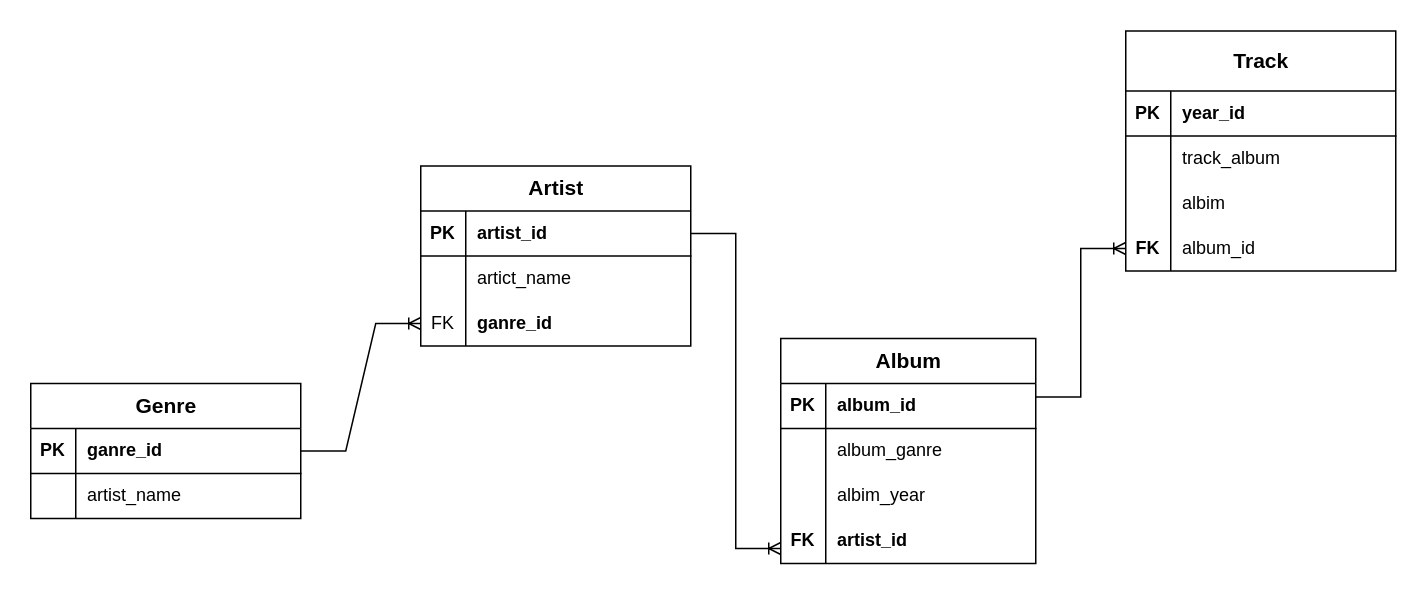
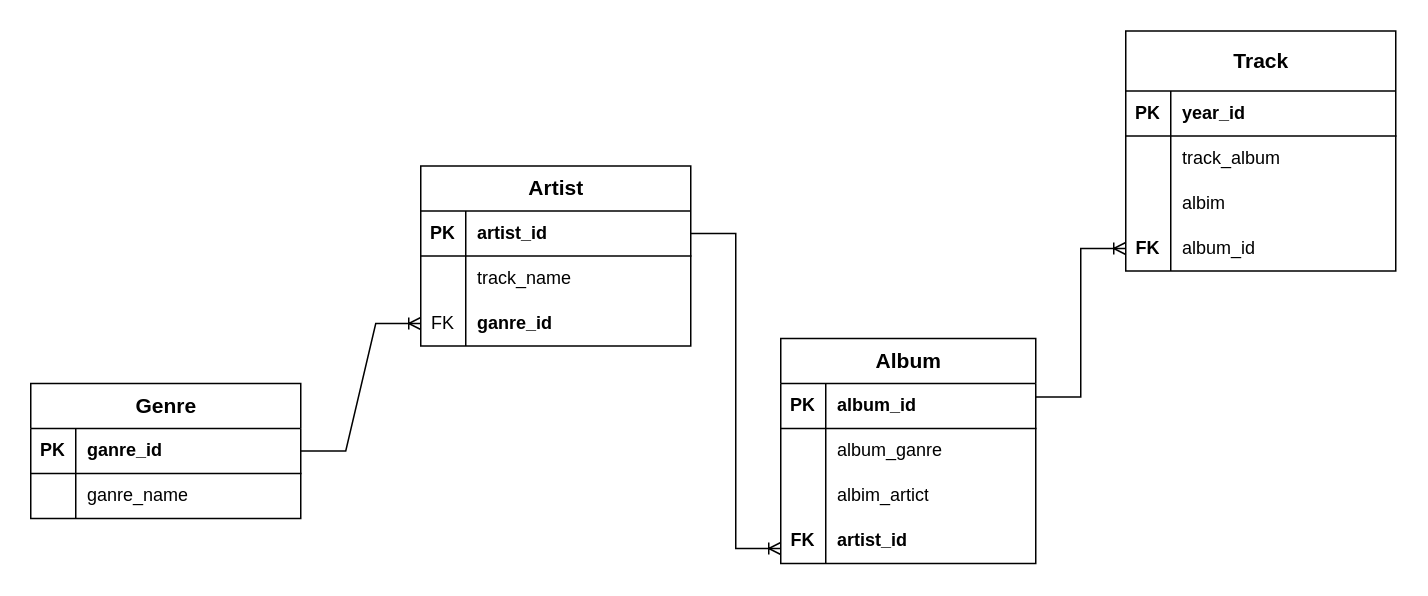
node "artict_name": label "artict_name" -> "track_name"
node "artist_name": label "artist_name" -> "ganre_name"
node "albim_year": label "albim_year" -> "albim_artict"
